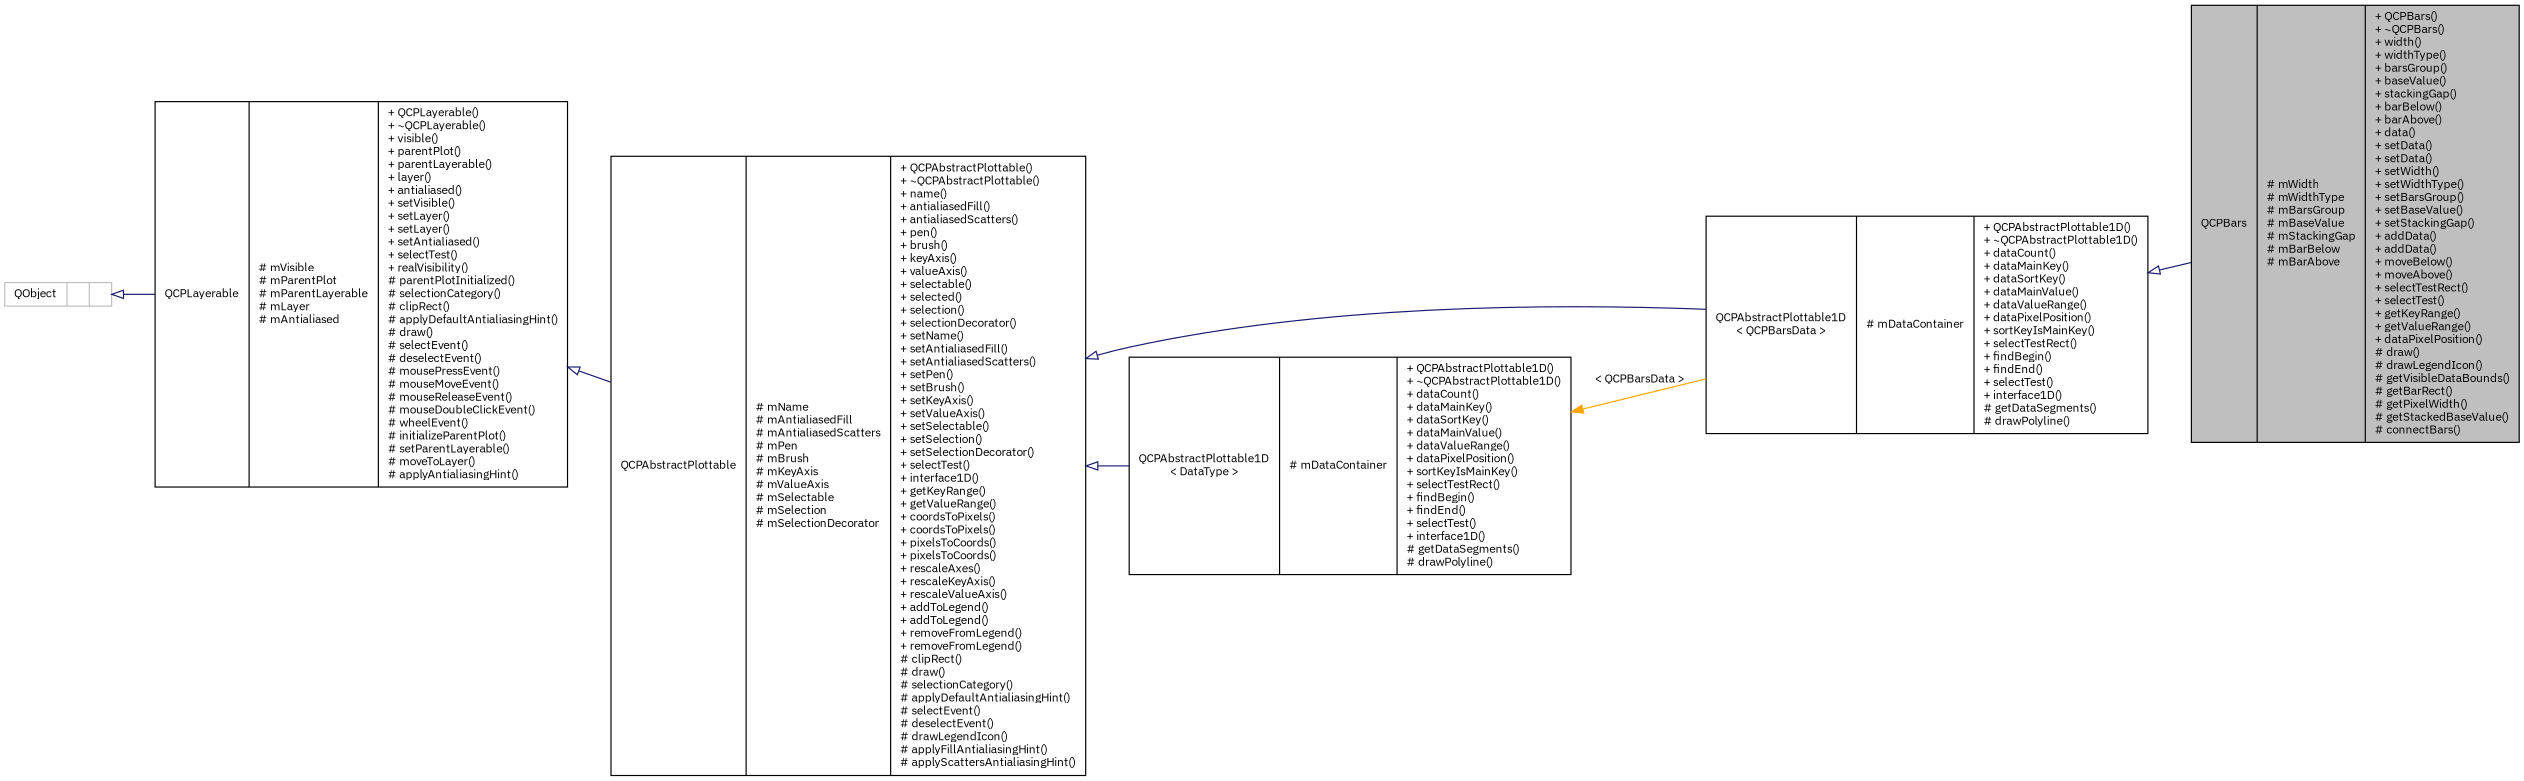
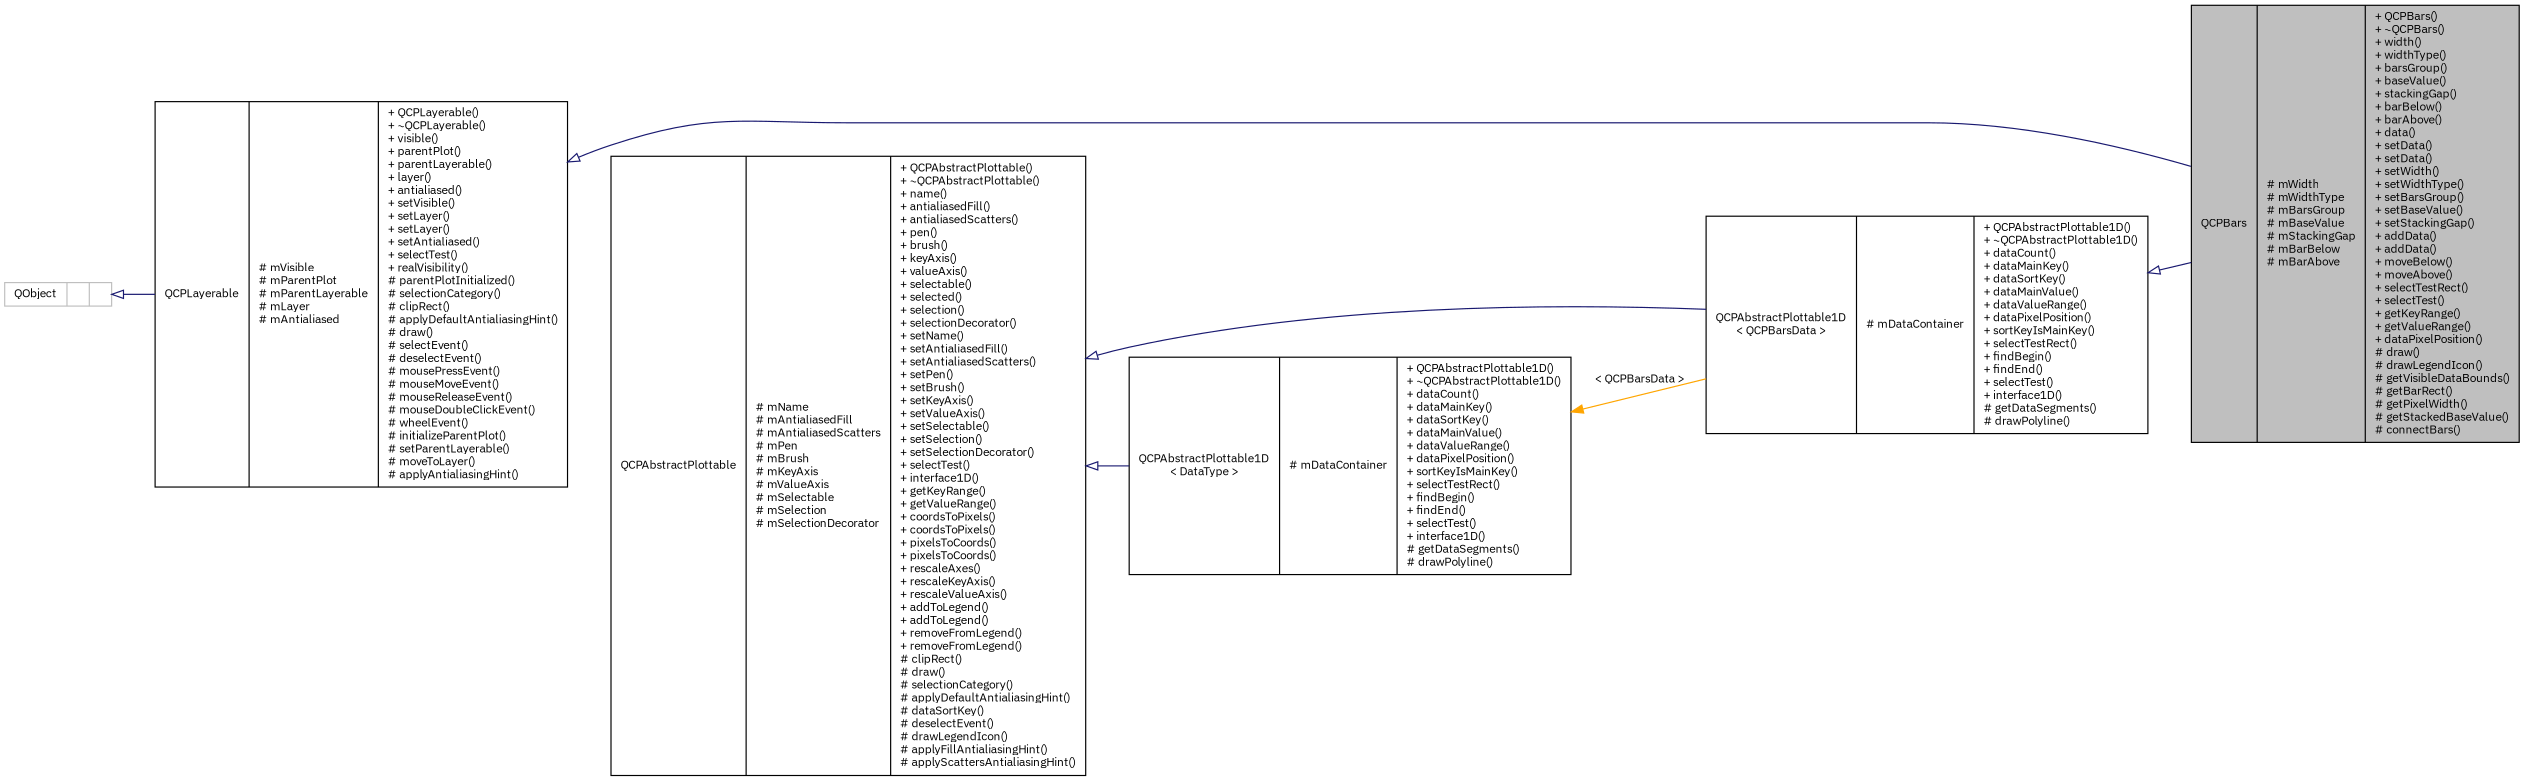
edge "QCPAbstractPlottable" -> "QCPLayerable": now "QCPBars" -> "QCPLayerable"
node "QCPAbstractPlottable": text "# selectEvent()" -> "# dataSortKey()"
